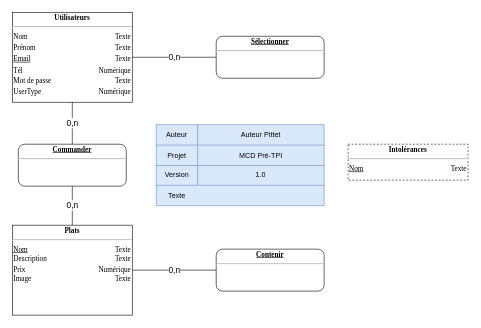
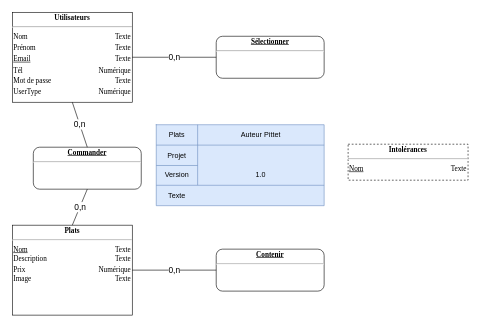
node "Auteur": label "Auteur" -> "Plats"
node "MCD Pré-TPI": removed
node "Commander": moved (72, 165) -> (87, 168)
